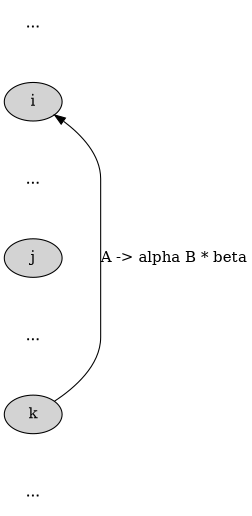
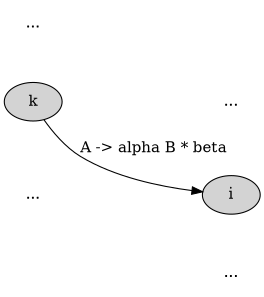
node "j": removed
